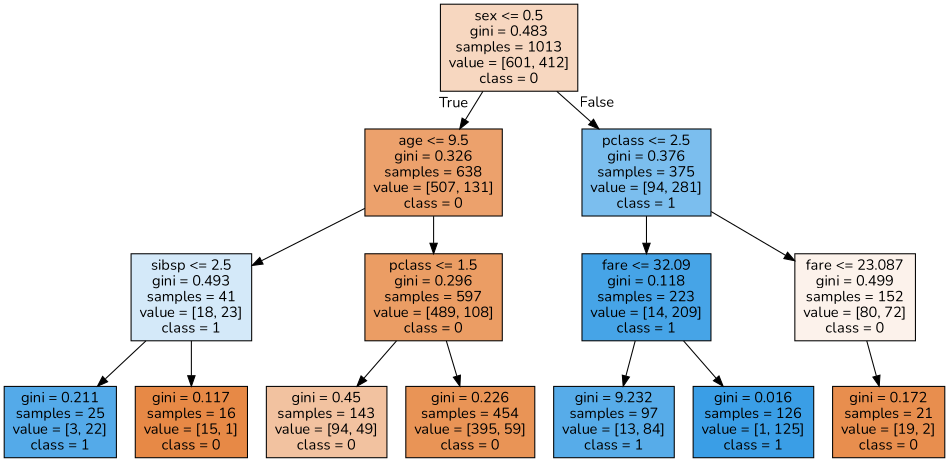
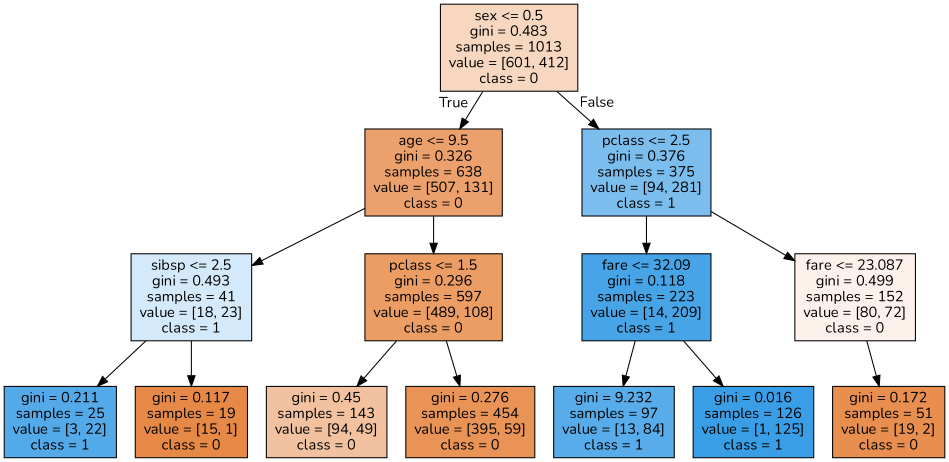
node "gini = 0.117 samples = 16 value = [15, 1] class = 0": label "gini = 0.117 samples = 16 value = [15, 1] class = 0" -> "gini = 0.117 samples = 19 value = [15, 1] class = 0"
node "gini = 0.226 samples = 454 value = [395, 59] class = 0": label "gini = 0.226 samples = 454 value = [395, 59] class = 0" -> "gini = 0.276 samples = 454 value = [395, 59] class = 0"
node "gini = 0.172 samples = 21 value = [19, 2] class = 0": label "gini = 0.172 samples = 21 value = [19, 2] class = 0" -> "gini = 0.172 samples = 51 value = [19, 2] class = 0"
